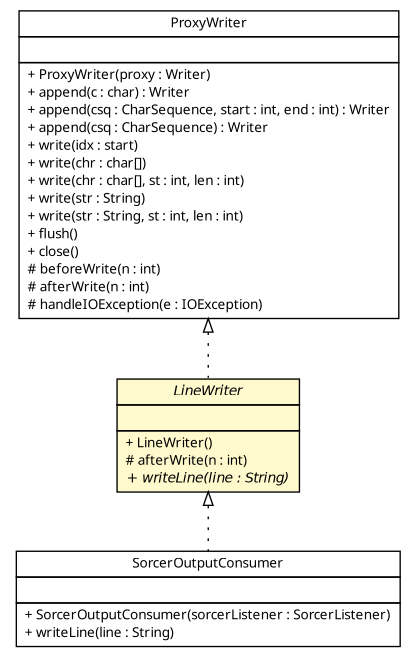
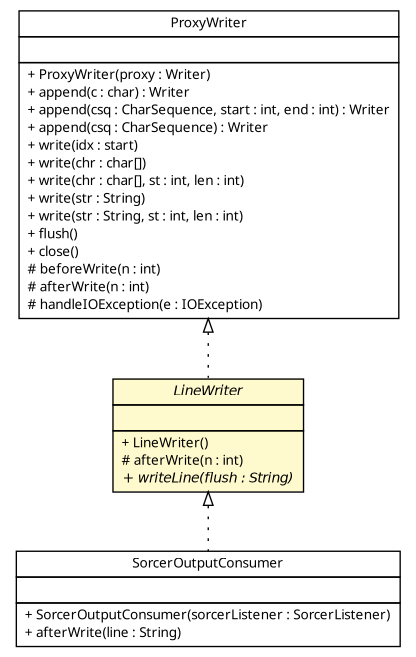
node "LineWriter": text "+ writeLine(line : String)" -> "+ writeLine(flush : String)"
node "SorcerOutputConsumer": text "+ writeLine(line : String)" -> "+ afterWrite(line : String)"
